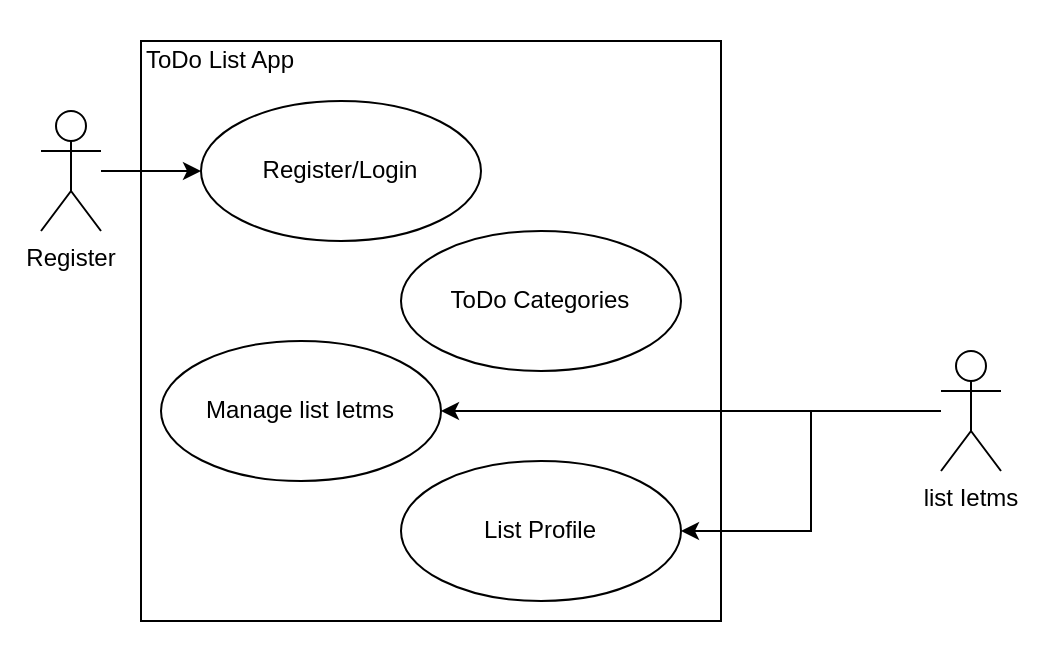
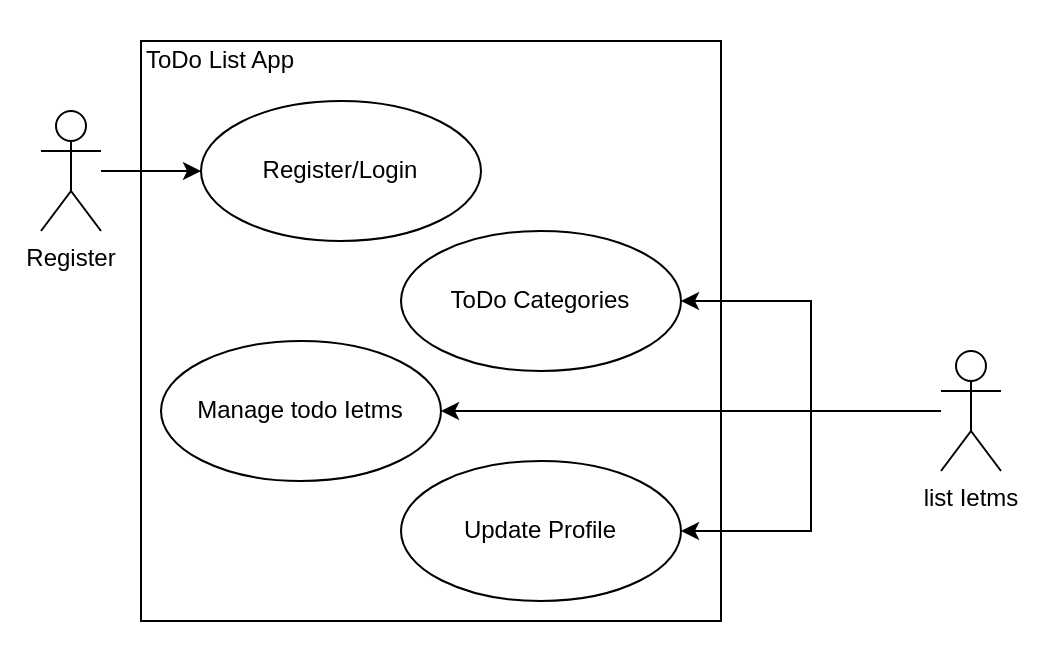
edge "list Ietms" -> "ToDo Categories": added
node "Manage list Ietms": label "Manage list Ietms" -> "Manage todo Ietms"
node "List Profile": label "List Profile" -> "Update Profile"
